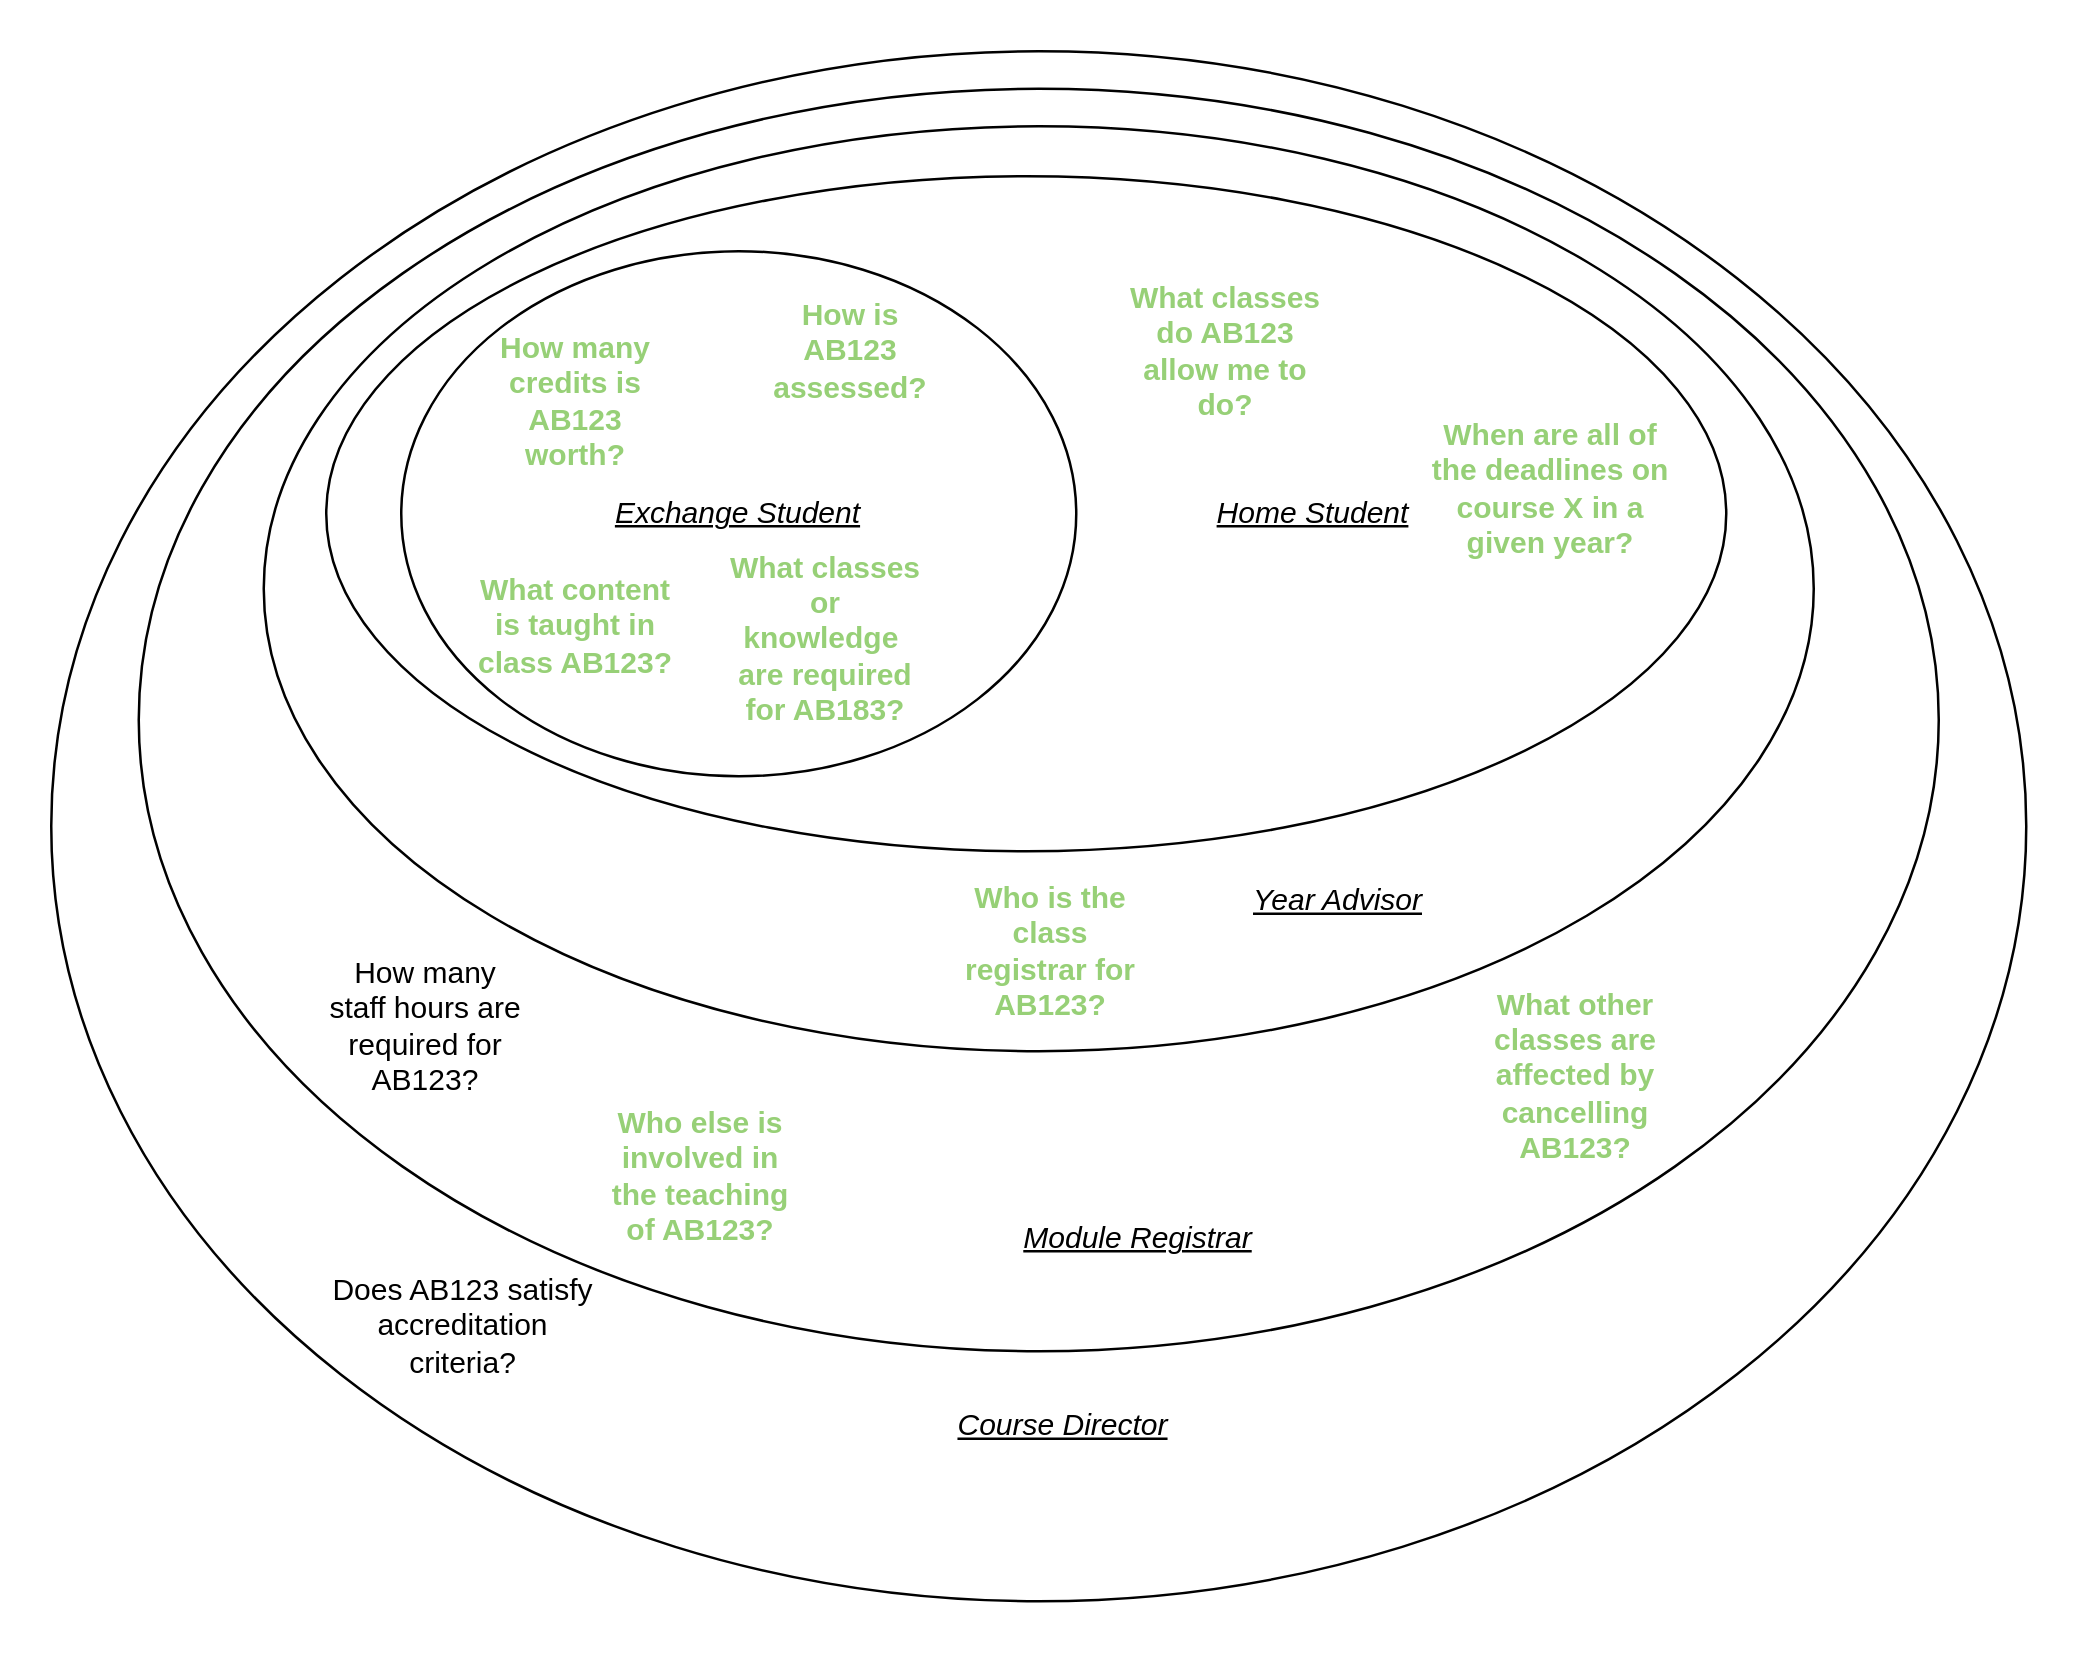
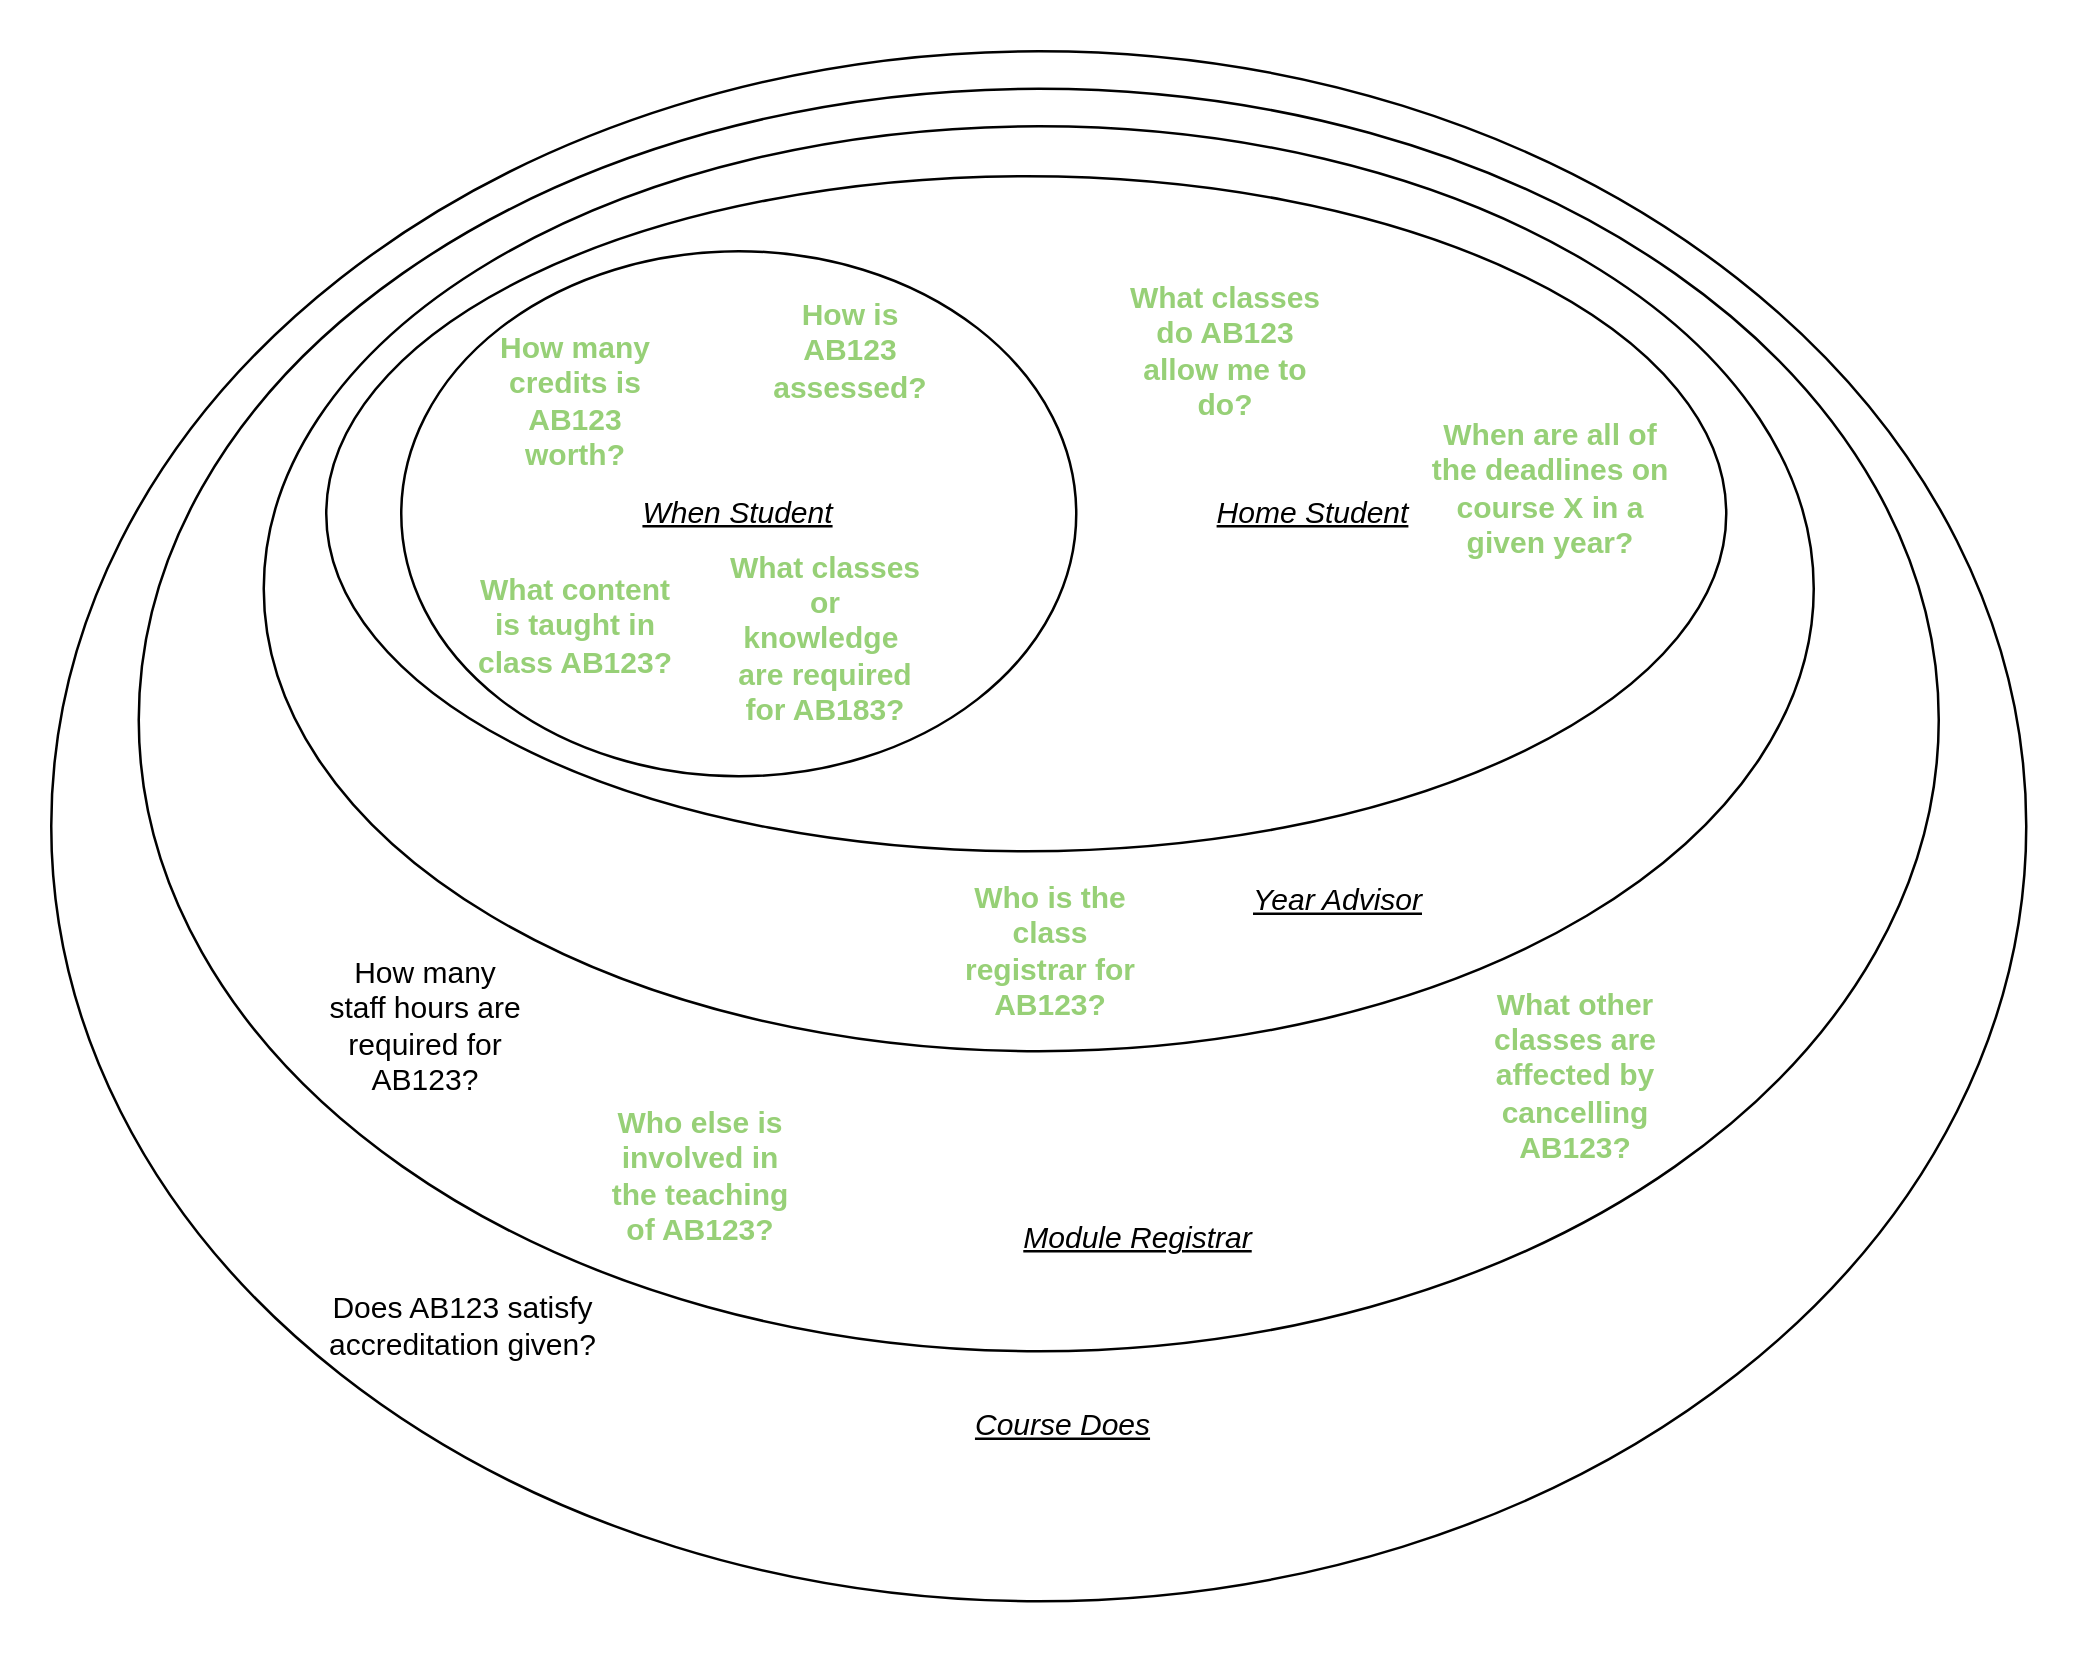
node "Exchange Student": label "Exchange Student" -> "When Student"
node "Does AB123 satisfy accreditation criteria?": label "Does AB123 satisfy accreditation criteria?" -> "Does AB123 satisfy accreditation given?"
node "Course Director": label "Course Director" -> "Course Does"
